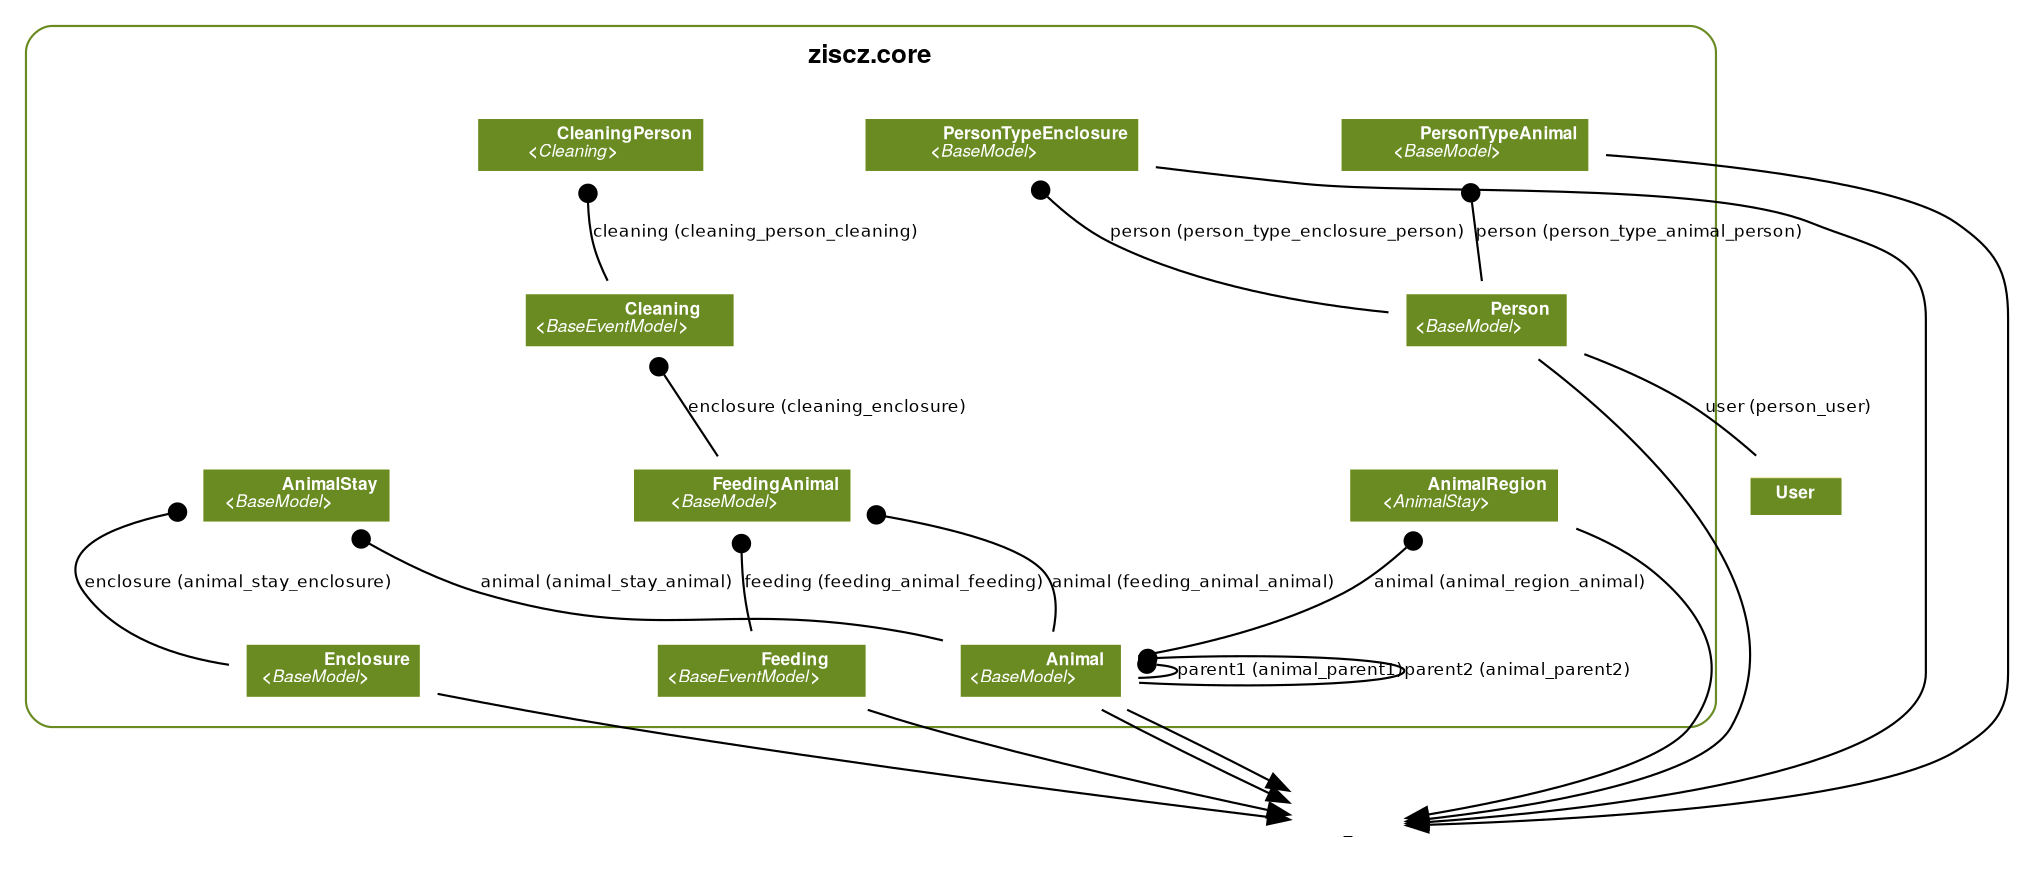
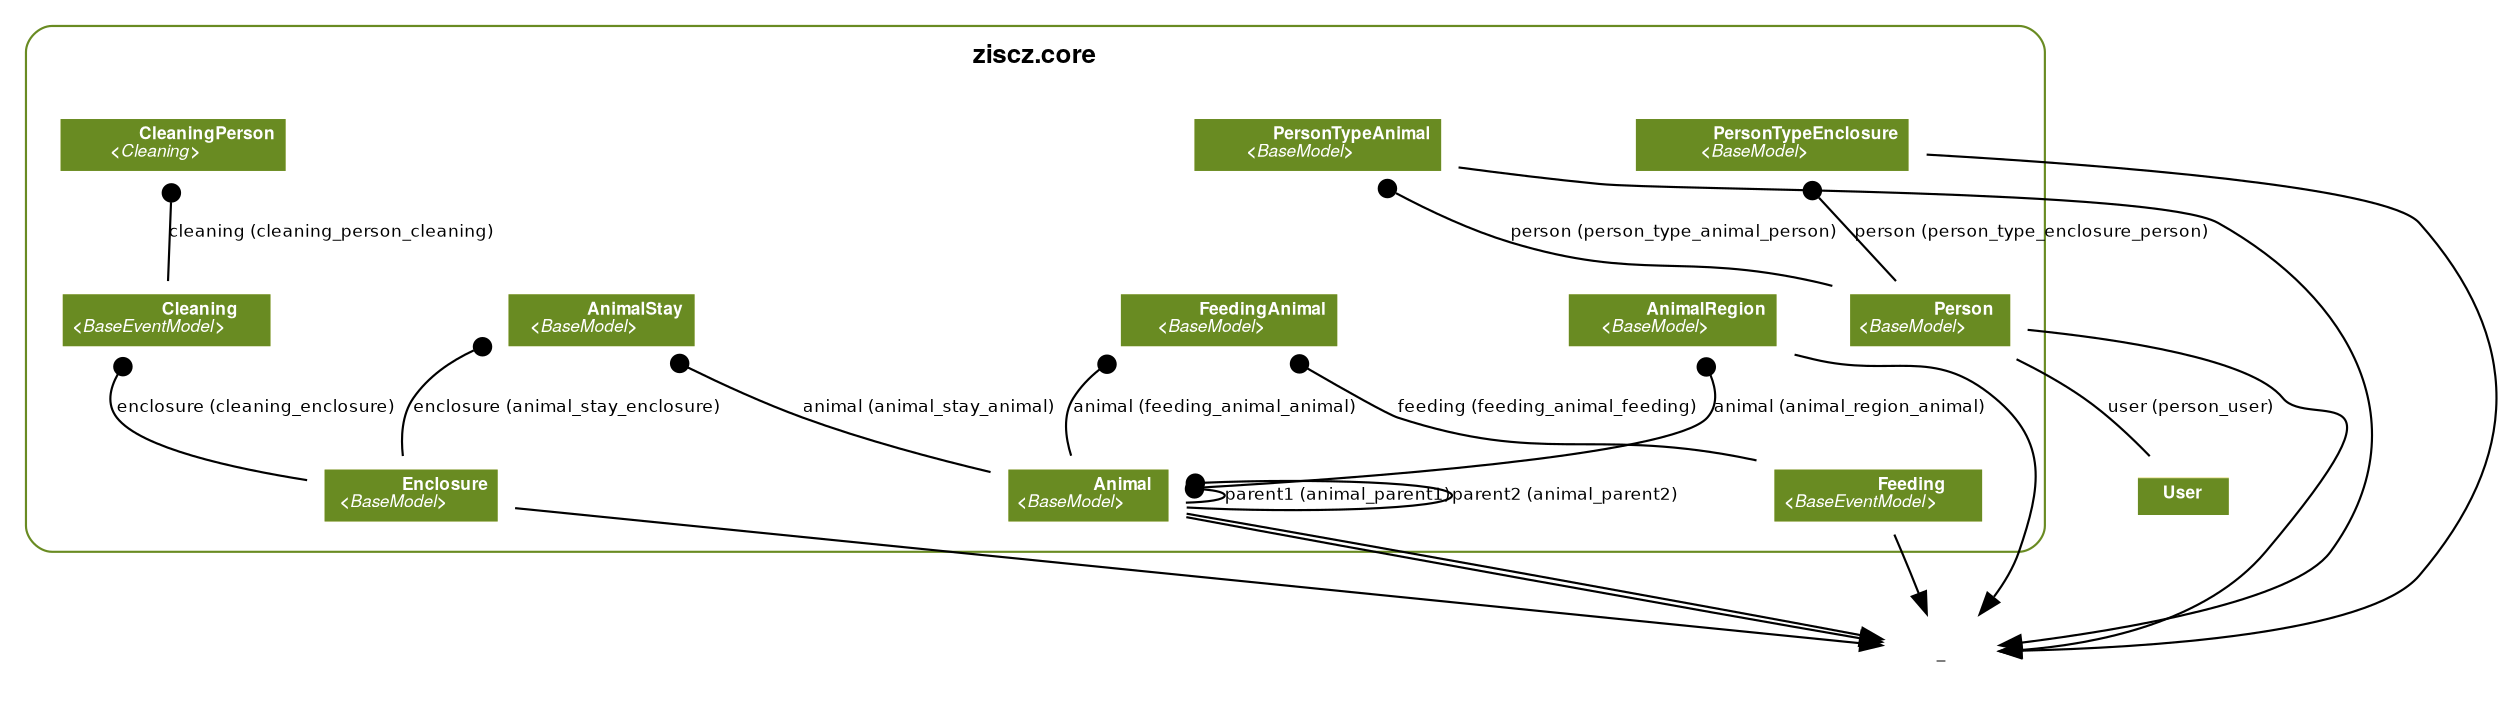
edge "Cleaning" -- "FeedingAnimal": now "Cleaning" -- "Enclosure"
node "AnimalRegion": text "AnimalStay" -> "BaseModel"
